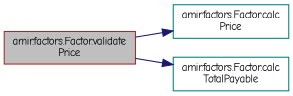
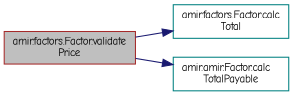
node "amir.factors.Factor.calc Price": label "amir.factors.Factor.calc Price" -> "amir.factors.Factor.calc Total"
node "amir.factors.Factor.calc TotalPayable": label "amir.factors.Factor.calc TotalPayable" -> "amir.amir.Factor.calc TotalPayable"
